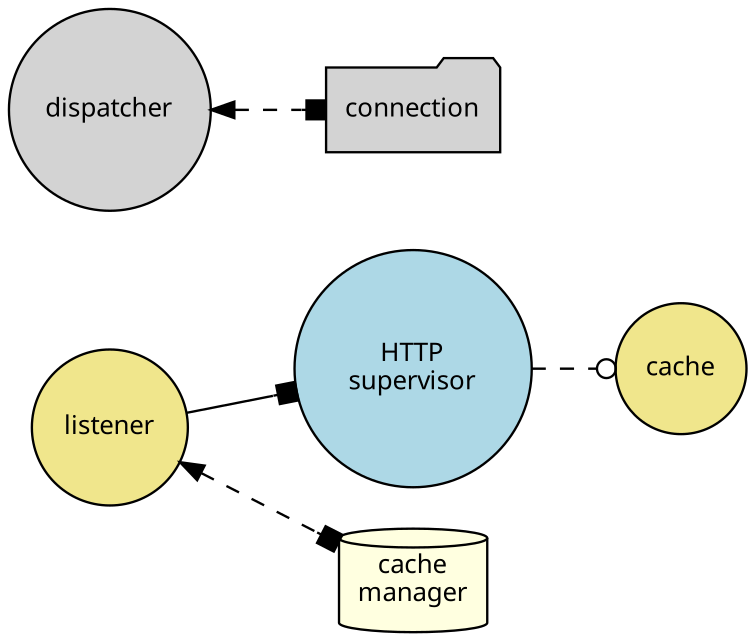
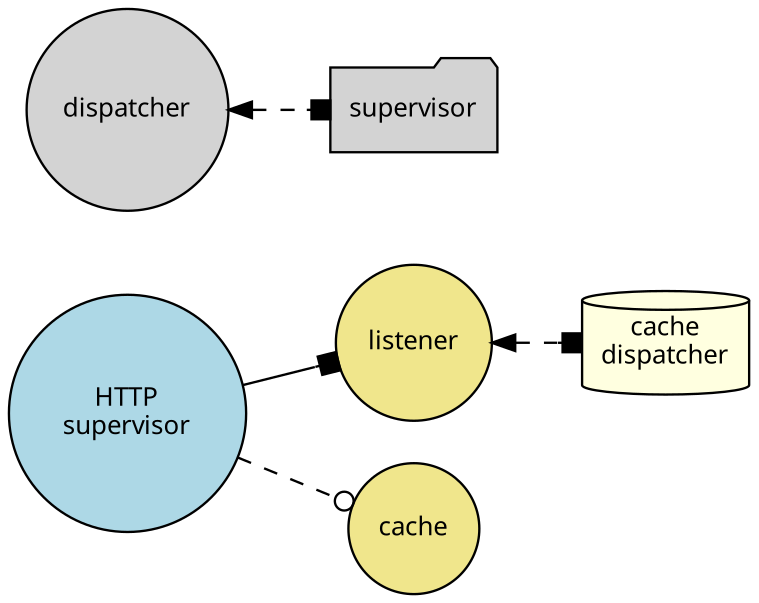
node "connection": label "connection" -> "supervisor"
edge "listener" -> "HTTP supervisor": reversed
node "cache manager": label "cache manager" -> "cache dispatcher"
